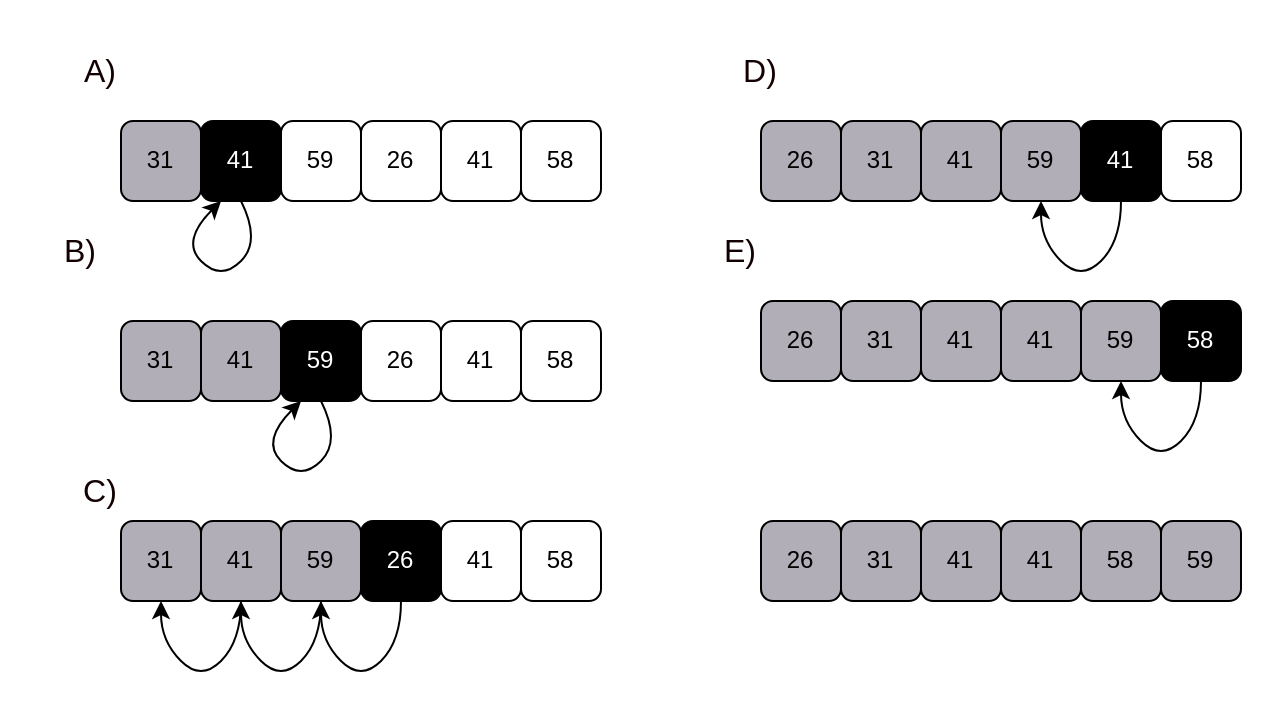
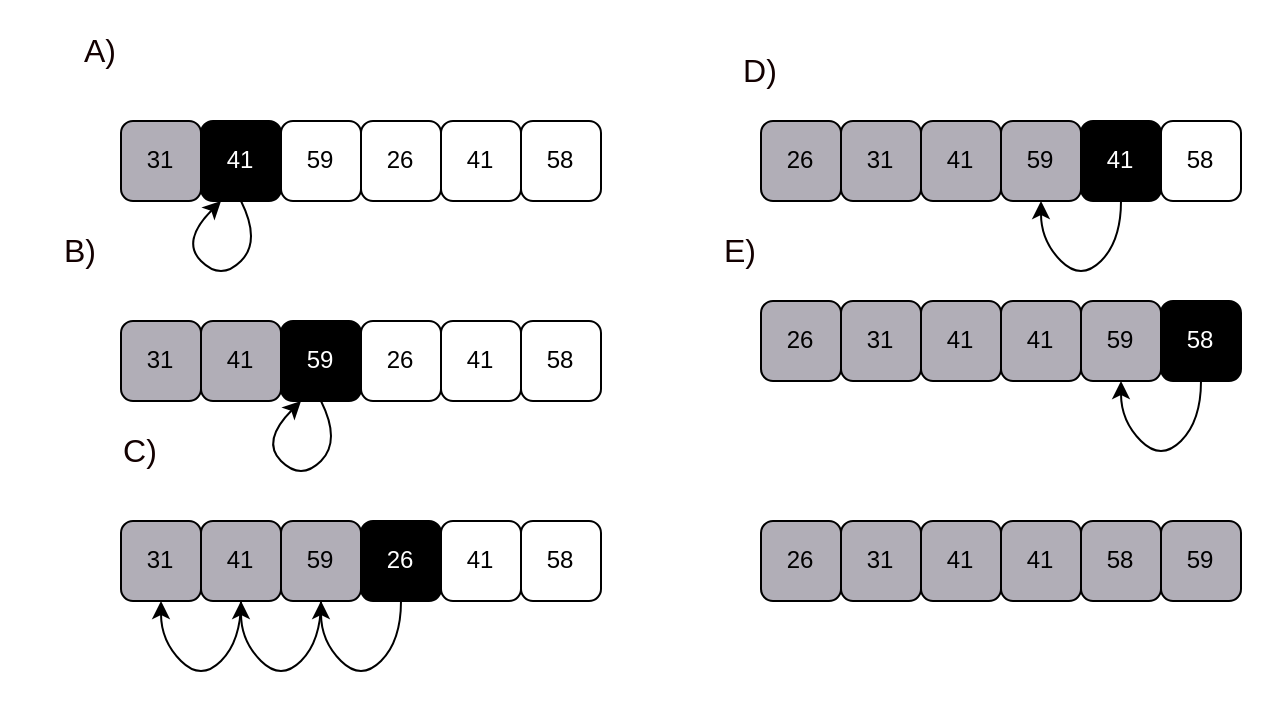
node "A)": moved (101, 71) -> (101, 51)
node "C)": moved (101, 491) -> (141, 451)
